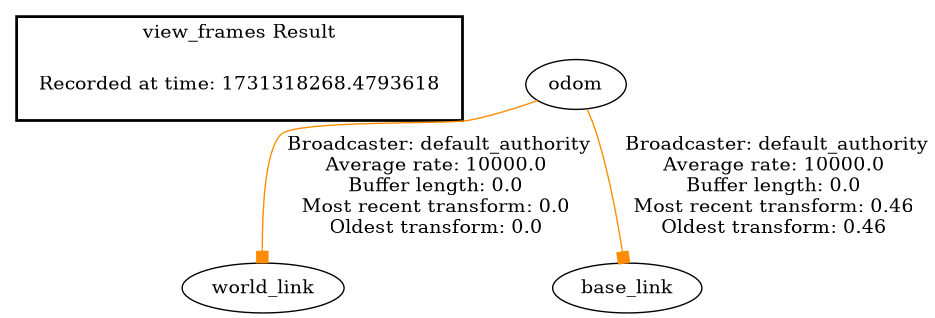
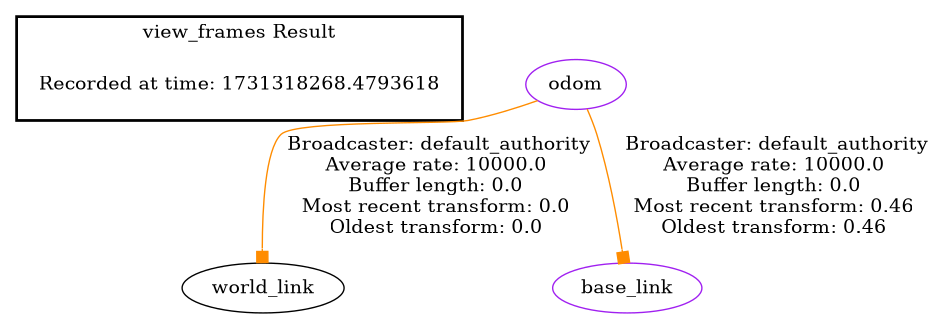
node "odom": color black -> purple
node "base_link": color black -> purple
